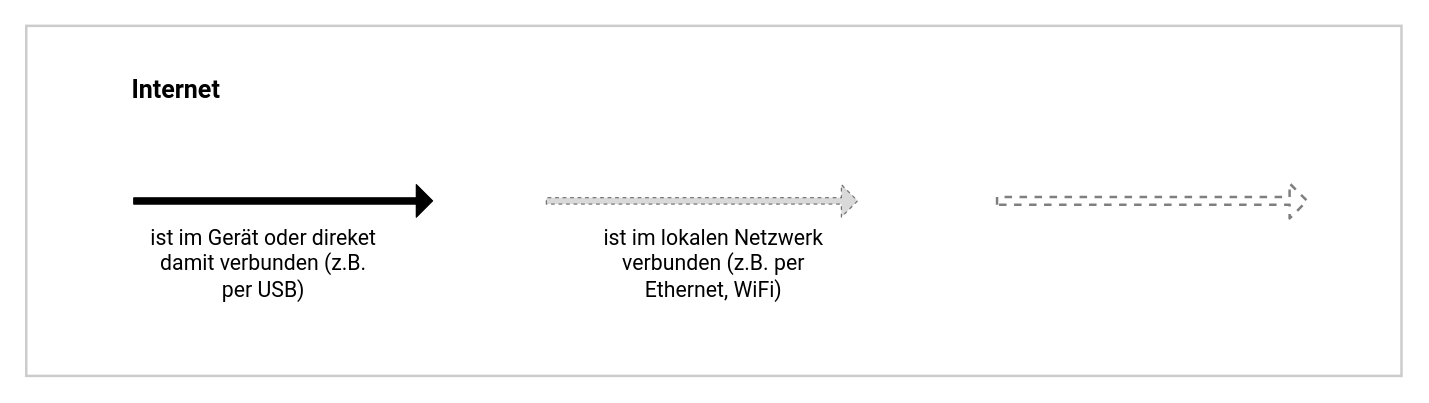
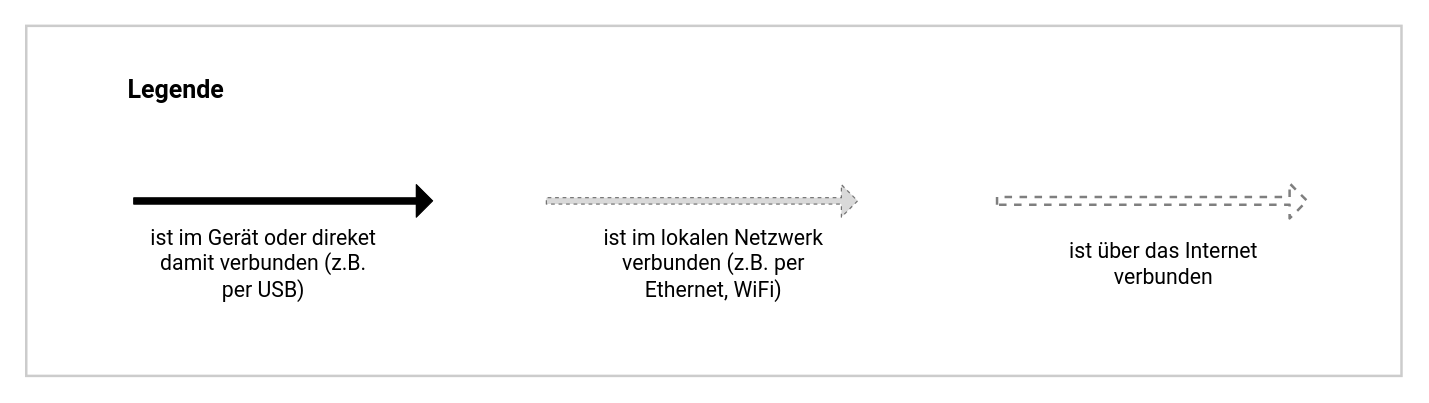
node "Internet": label "Internet" -> "Legende"
node "ist über das Internet verbunden": added
